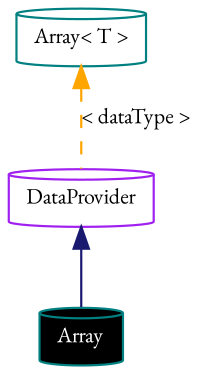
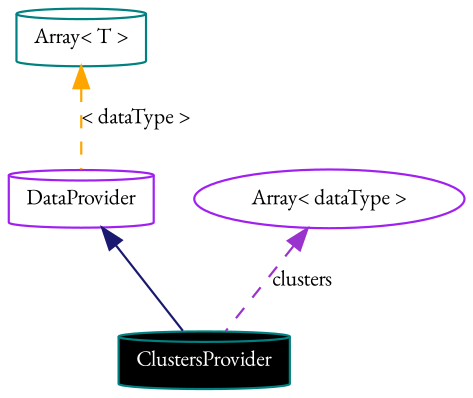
node "Array< dataType >": added
node "Array": label "Array" -> "ClustersProvider"
